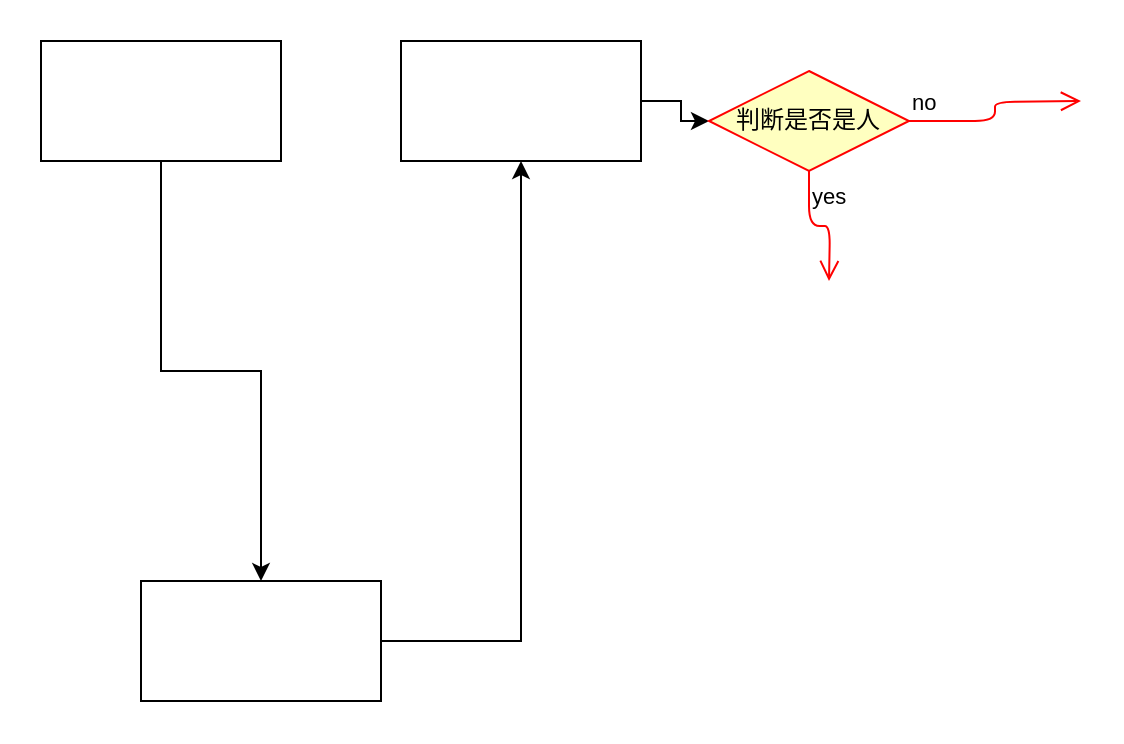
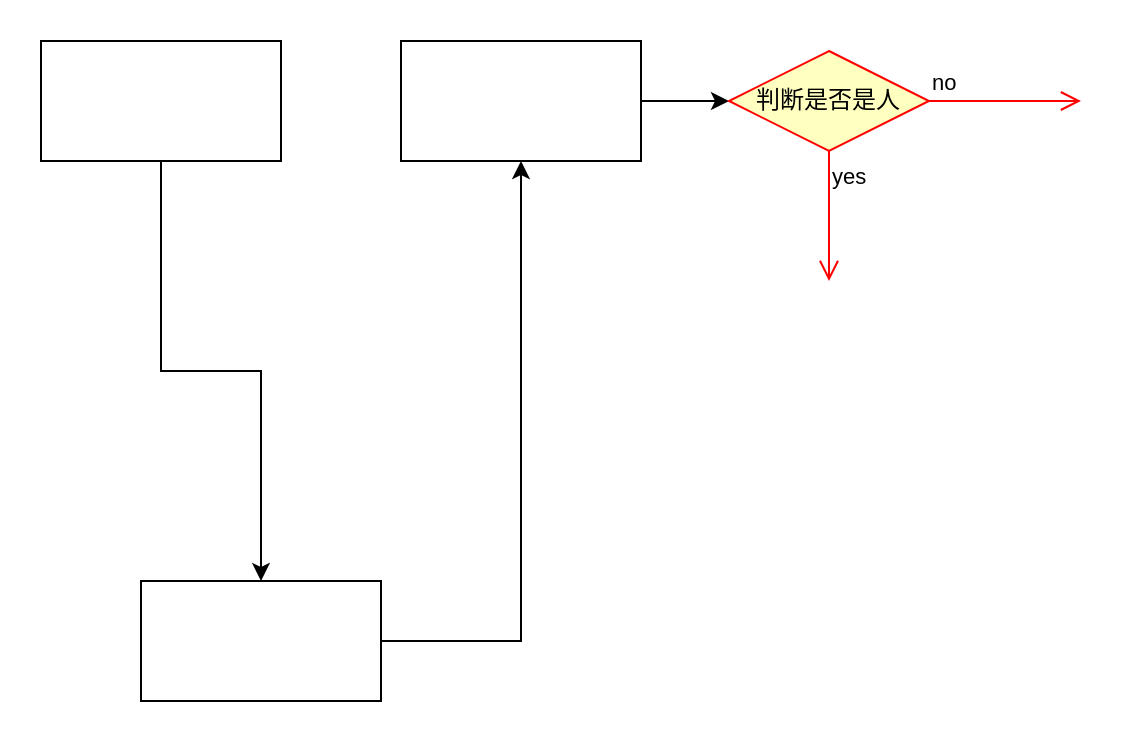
node "判断是否是人": moved (809, 121) -> (829, 101)
